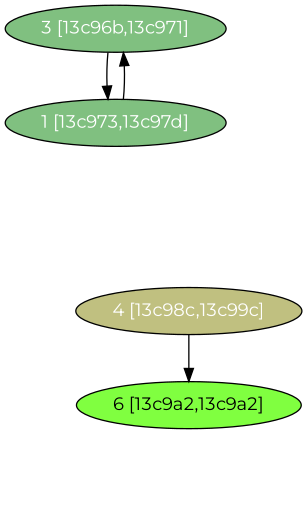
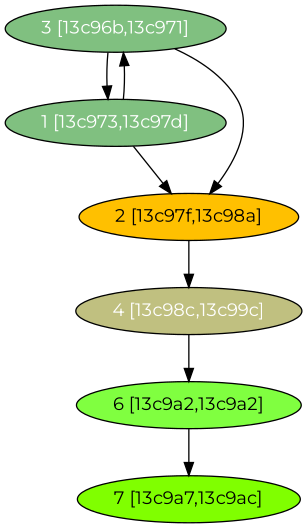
node "2 [13c97f,13c98a]": added
node "7 [13c9a7,13c9ac]": added
